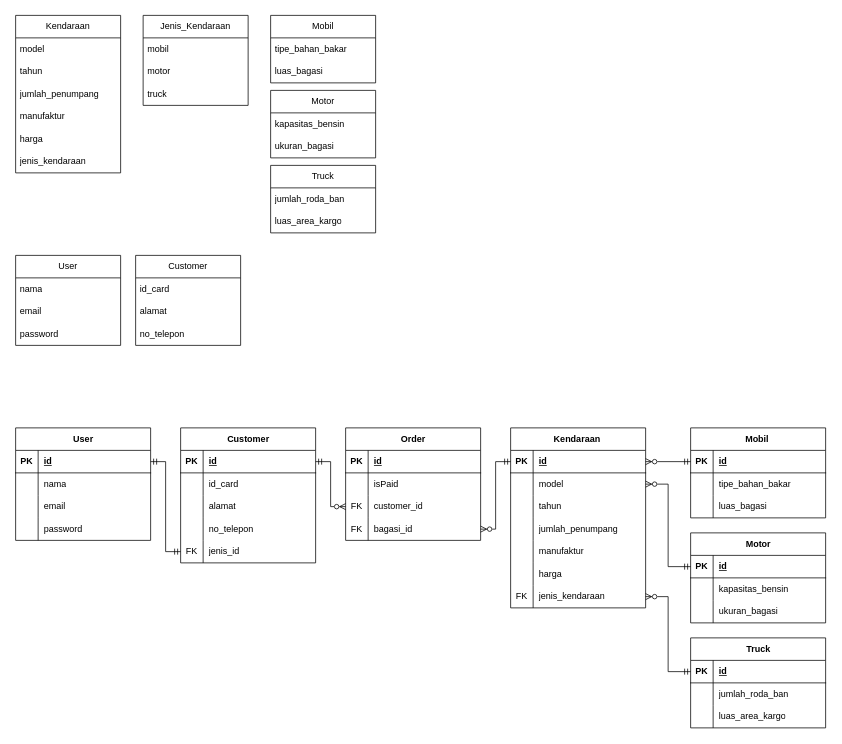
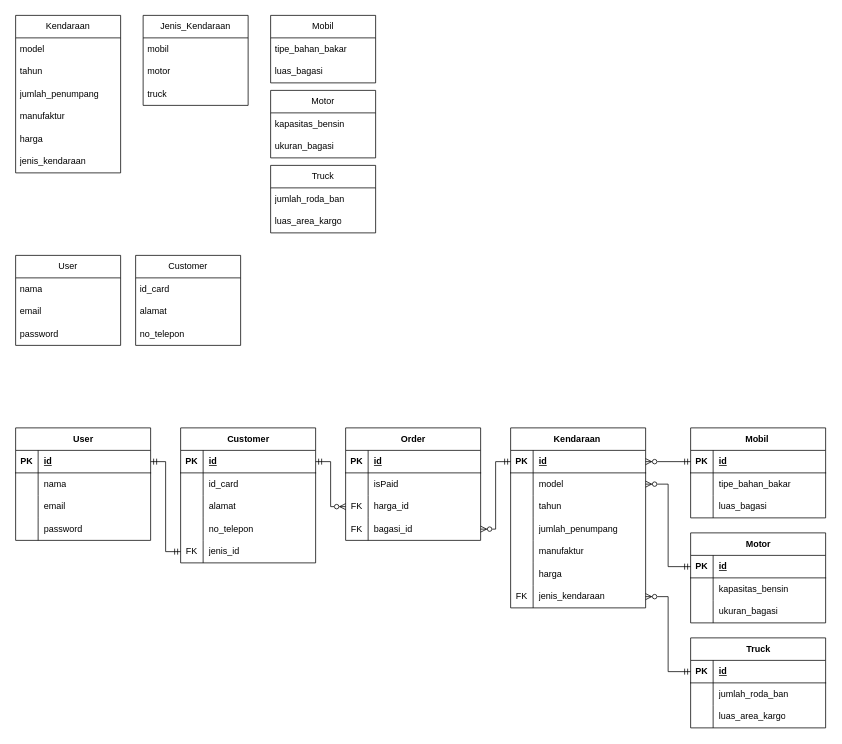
node "customer_id": label "customer_id" -> "harga_id"
